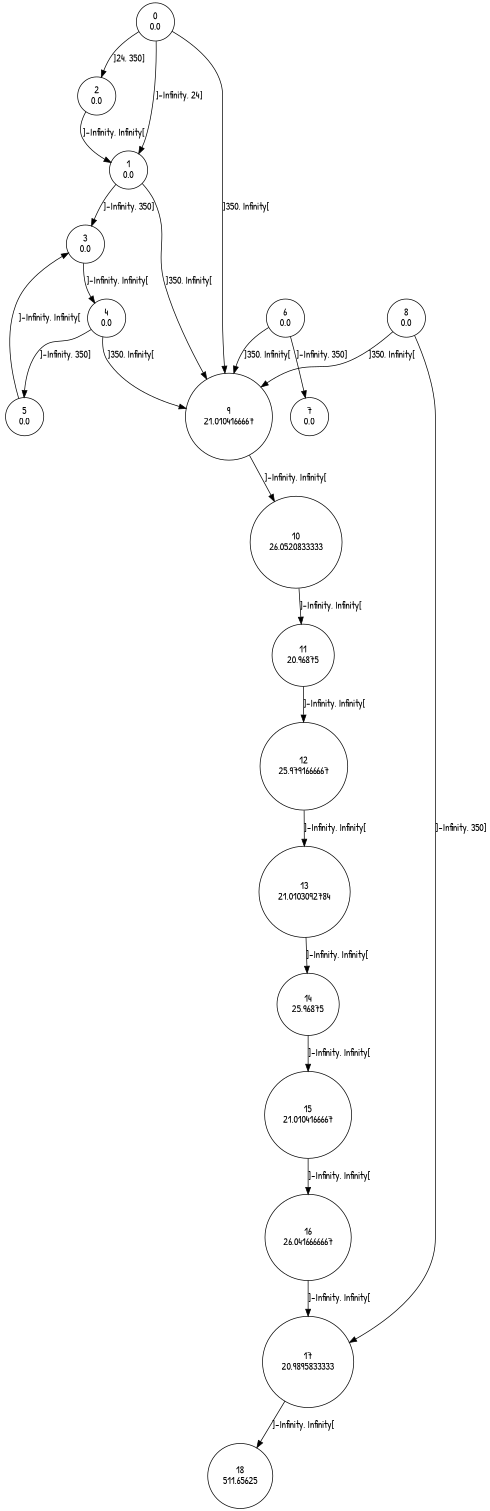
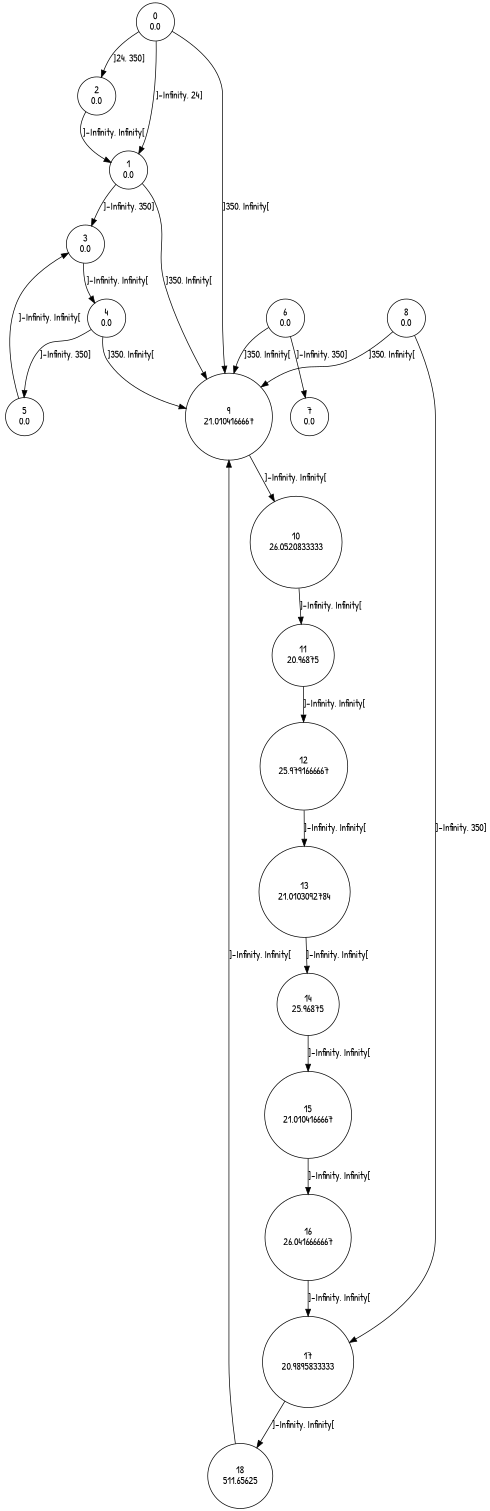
edge "18 511.65625" -> "9 21.0104166667": added, label "]-Infinity, Infinity["
